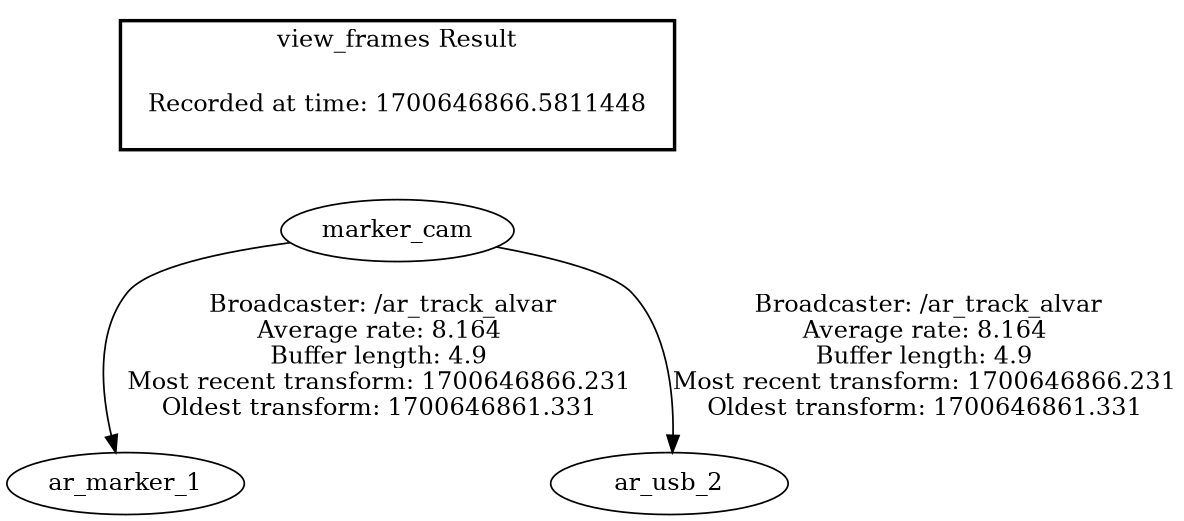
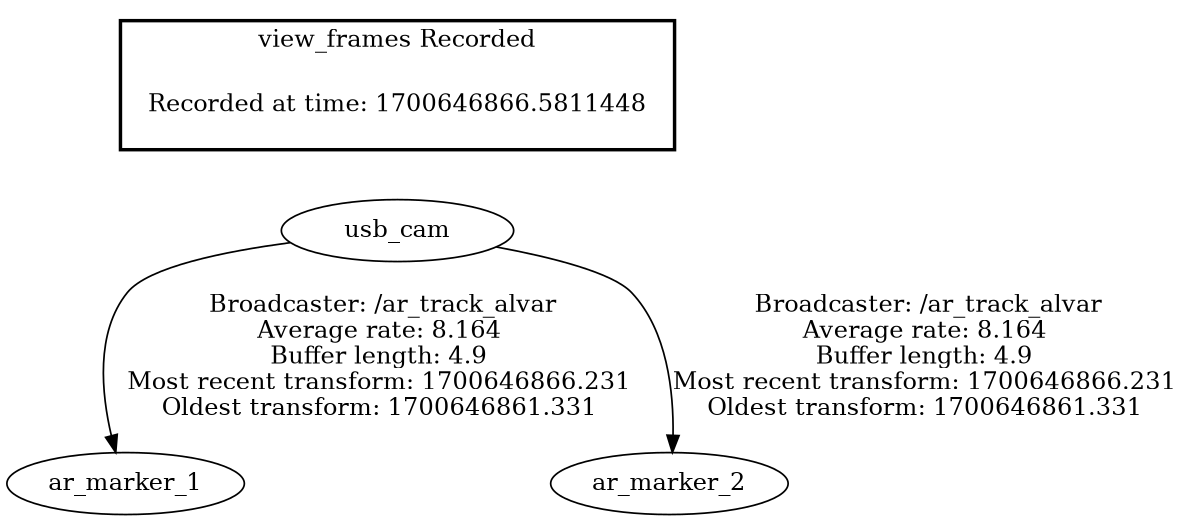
cluster "view_frames Result": label "view_frames Result" -> "view_frames Recorded"
node "marker_cam": label "marker_cam" -> "usb_cam"
node "ar_usb_2": label "ar_usb_2" -> "ar_marker_2"
